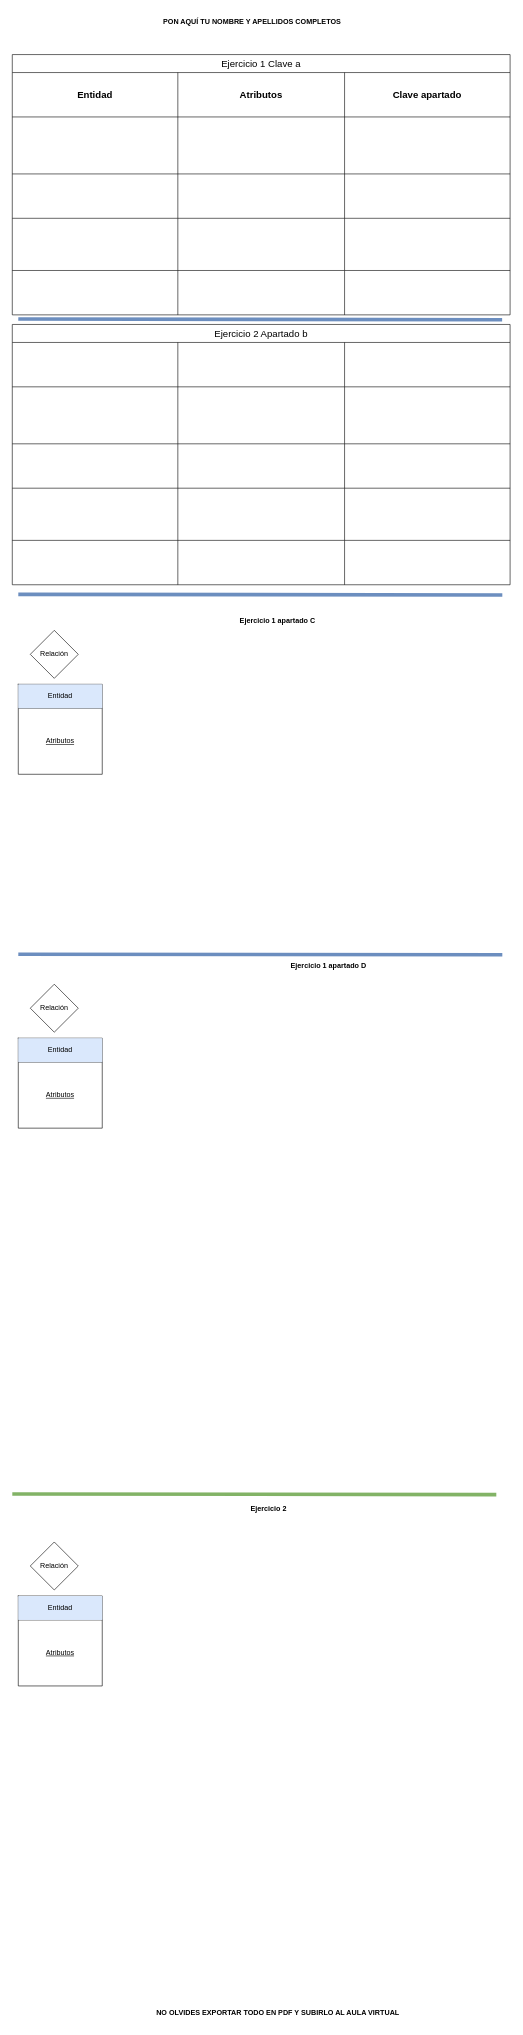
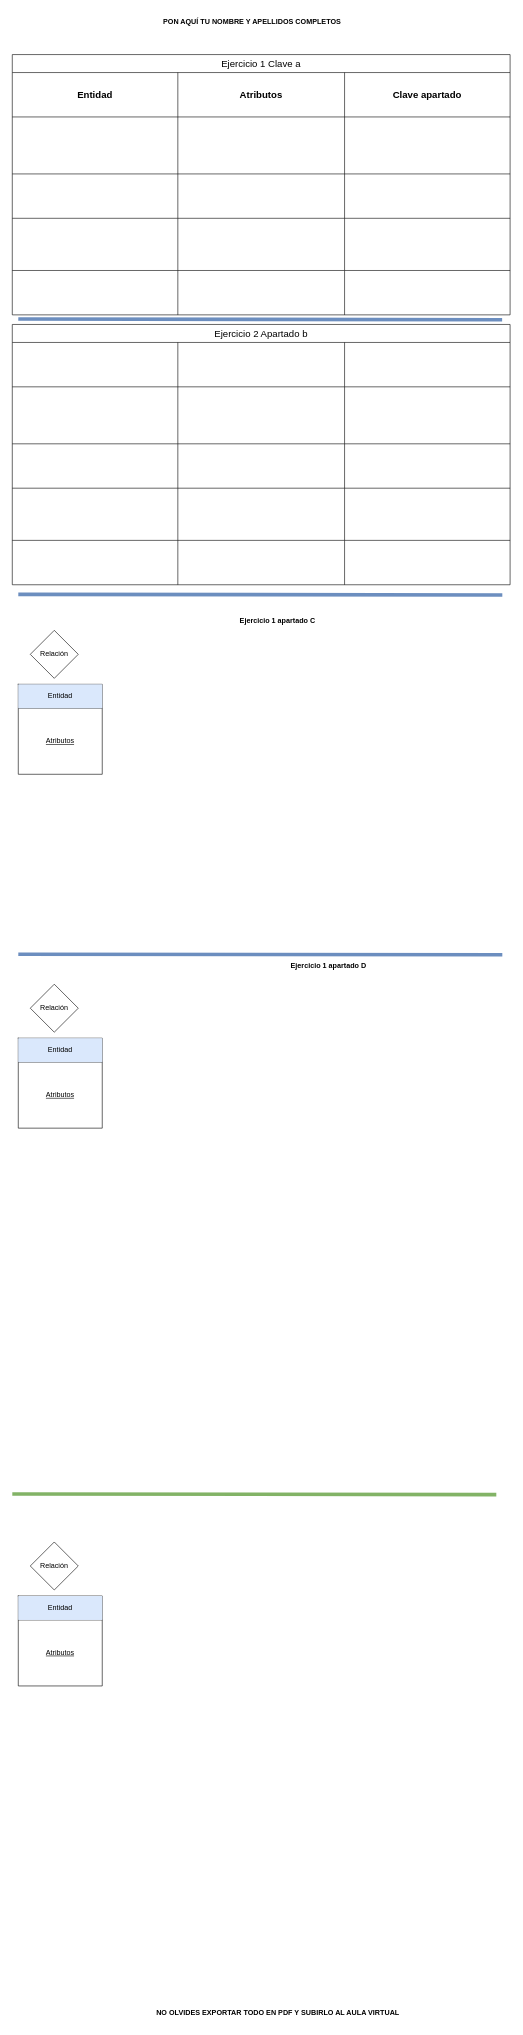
node "Ejercicio 2": removed
